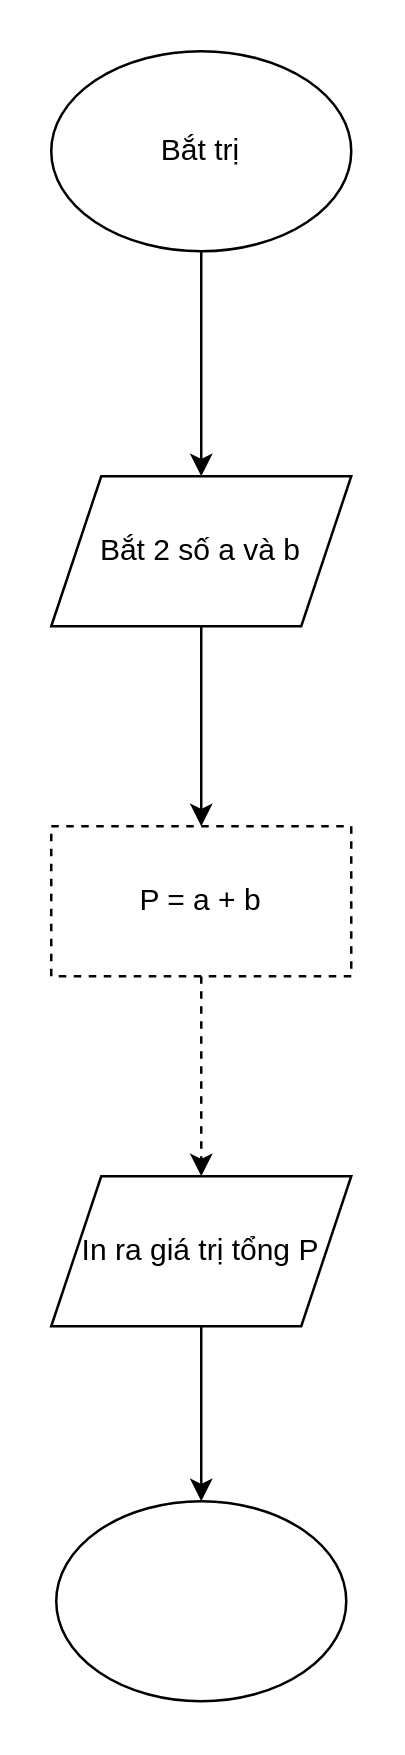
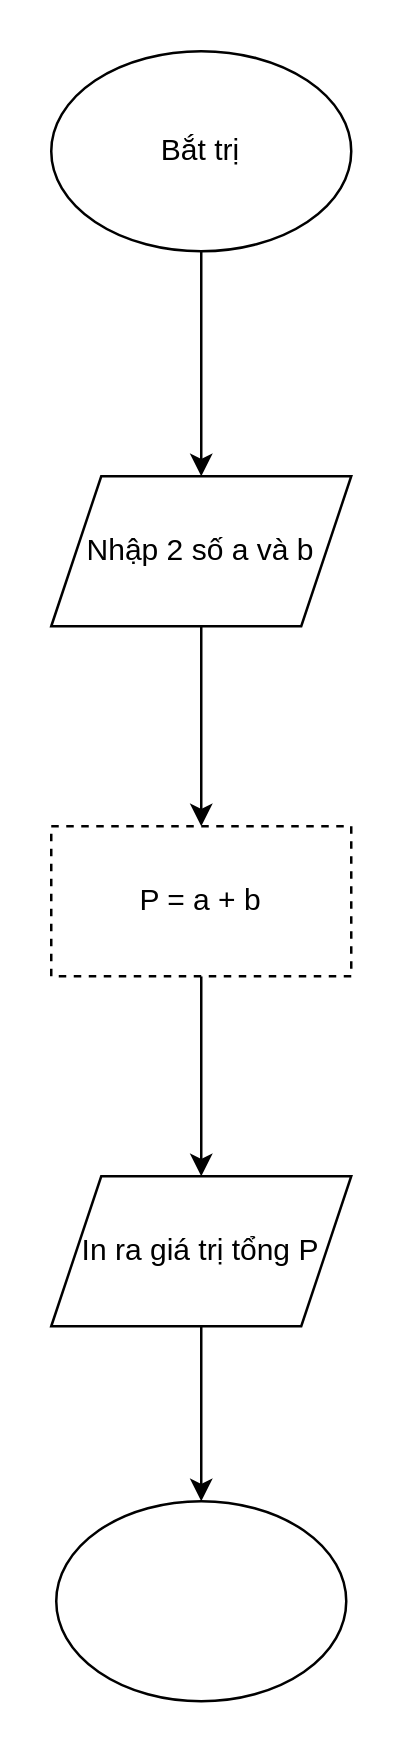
node "Bắt 2 số a và b": label "Bắt 2 số a và b" -> "Nhập 2 số a và b"
edge "P = a + b" -> "In ra giá trị tổng P": style dashed -> solid
